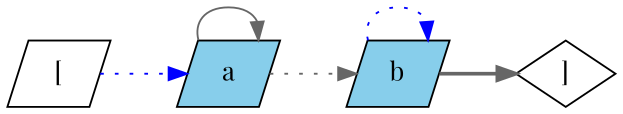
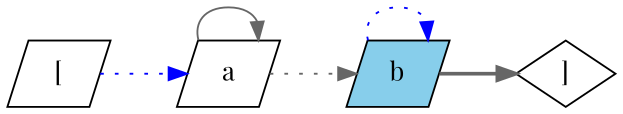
node "a": fillcolor skyblue -> white
